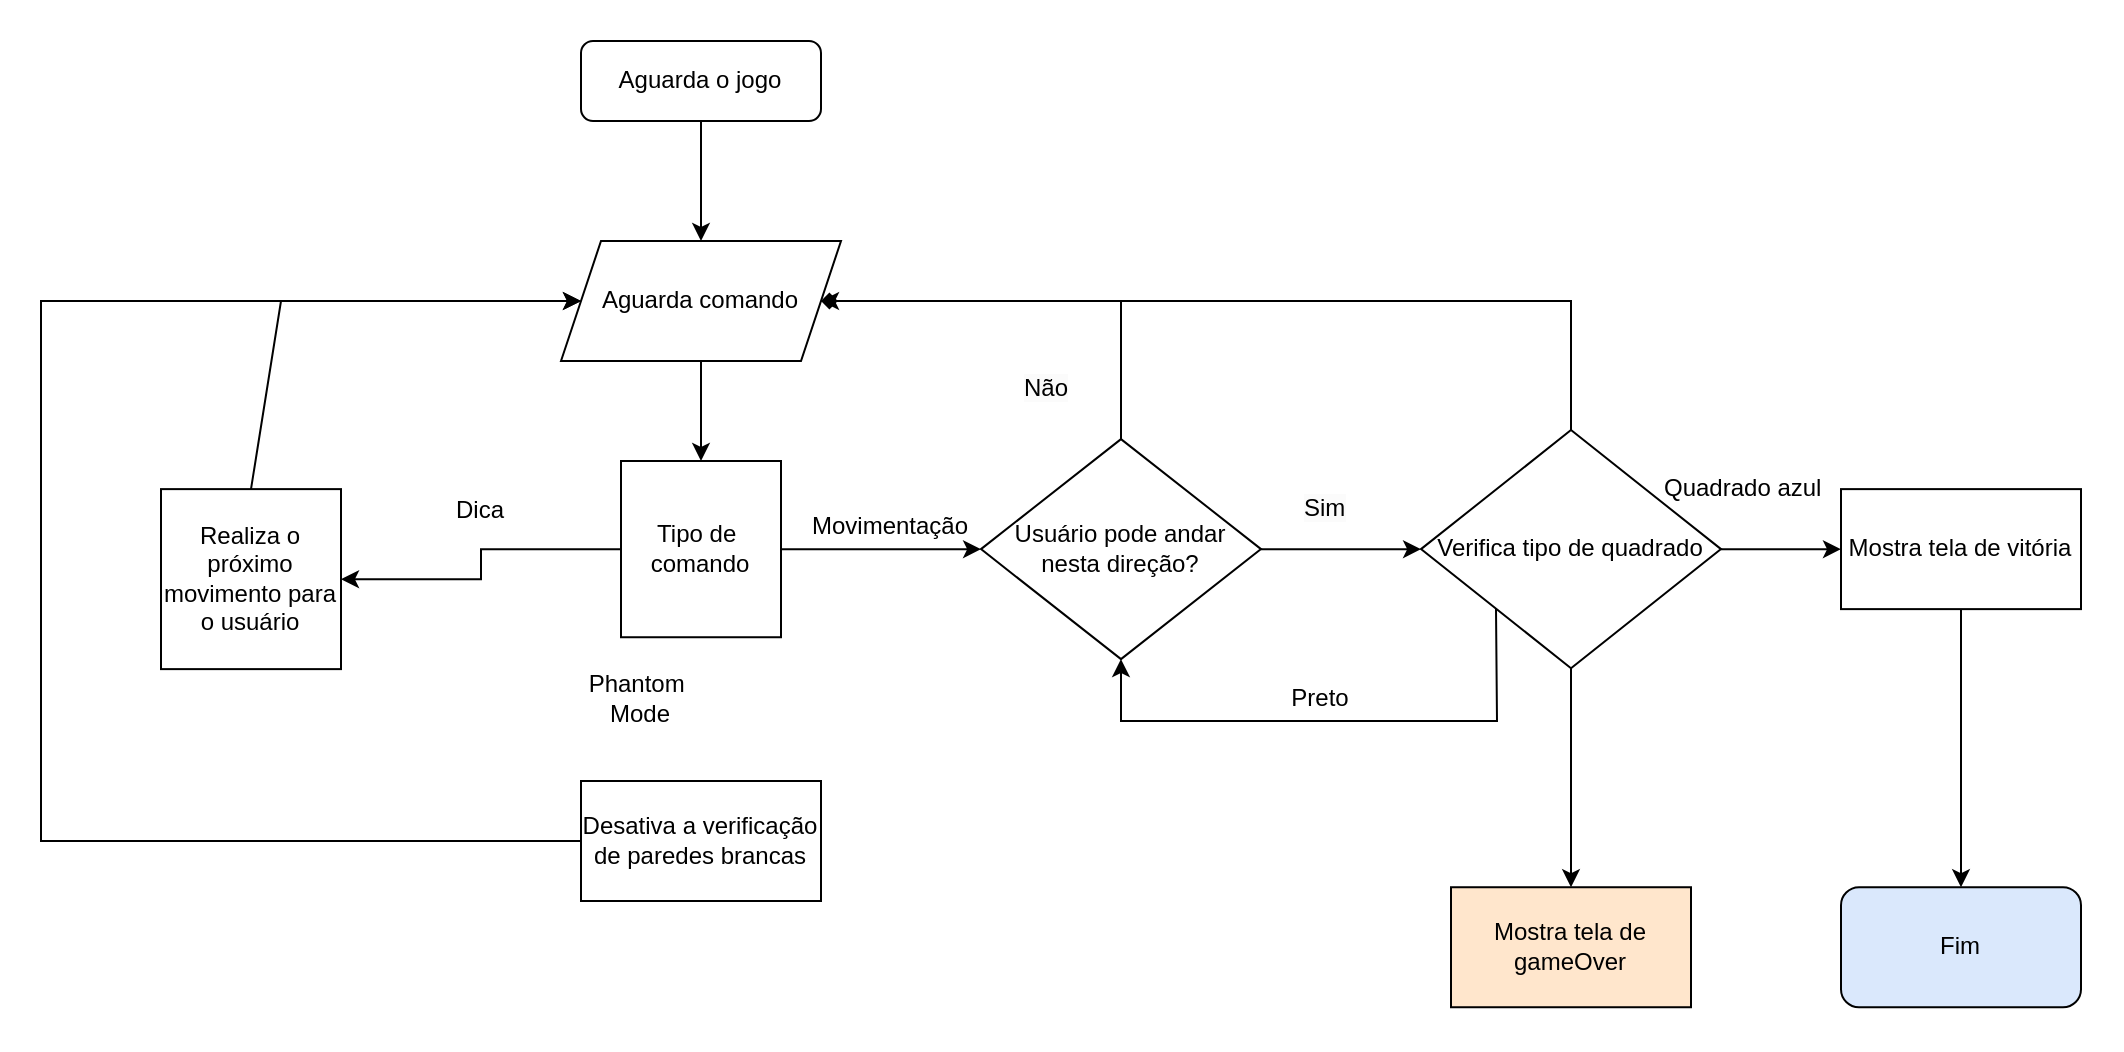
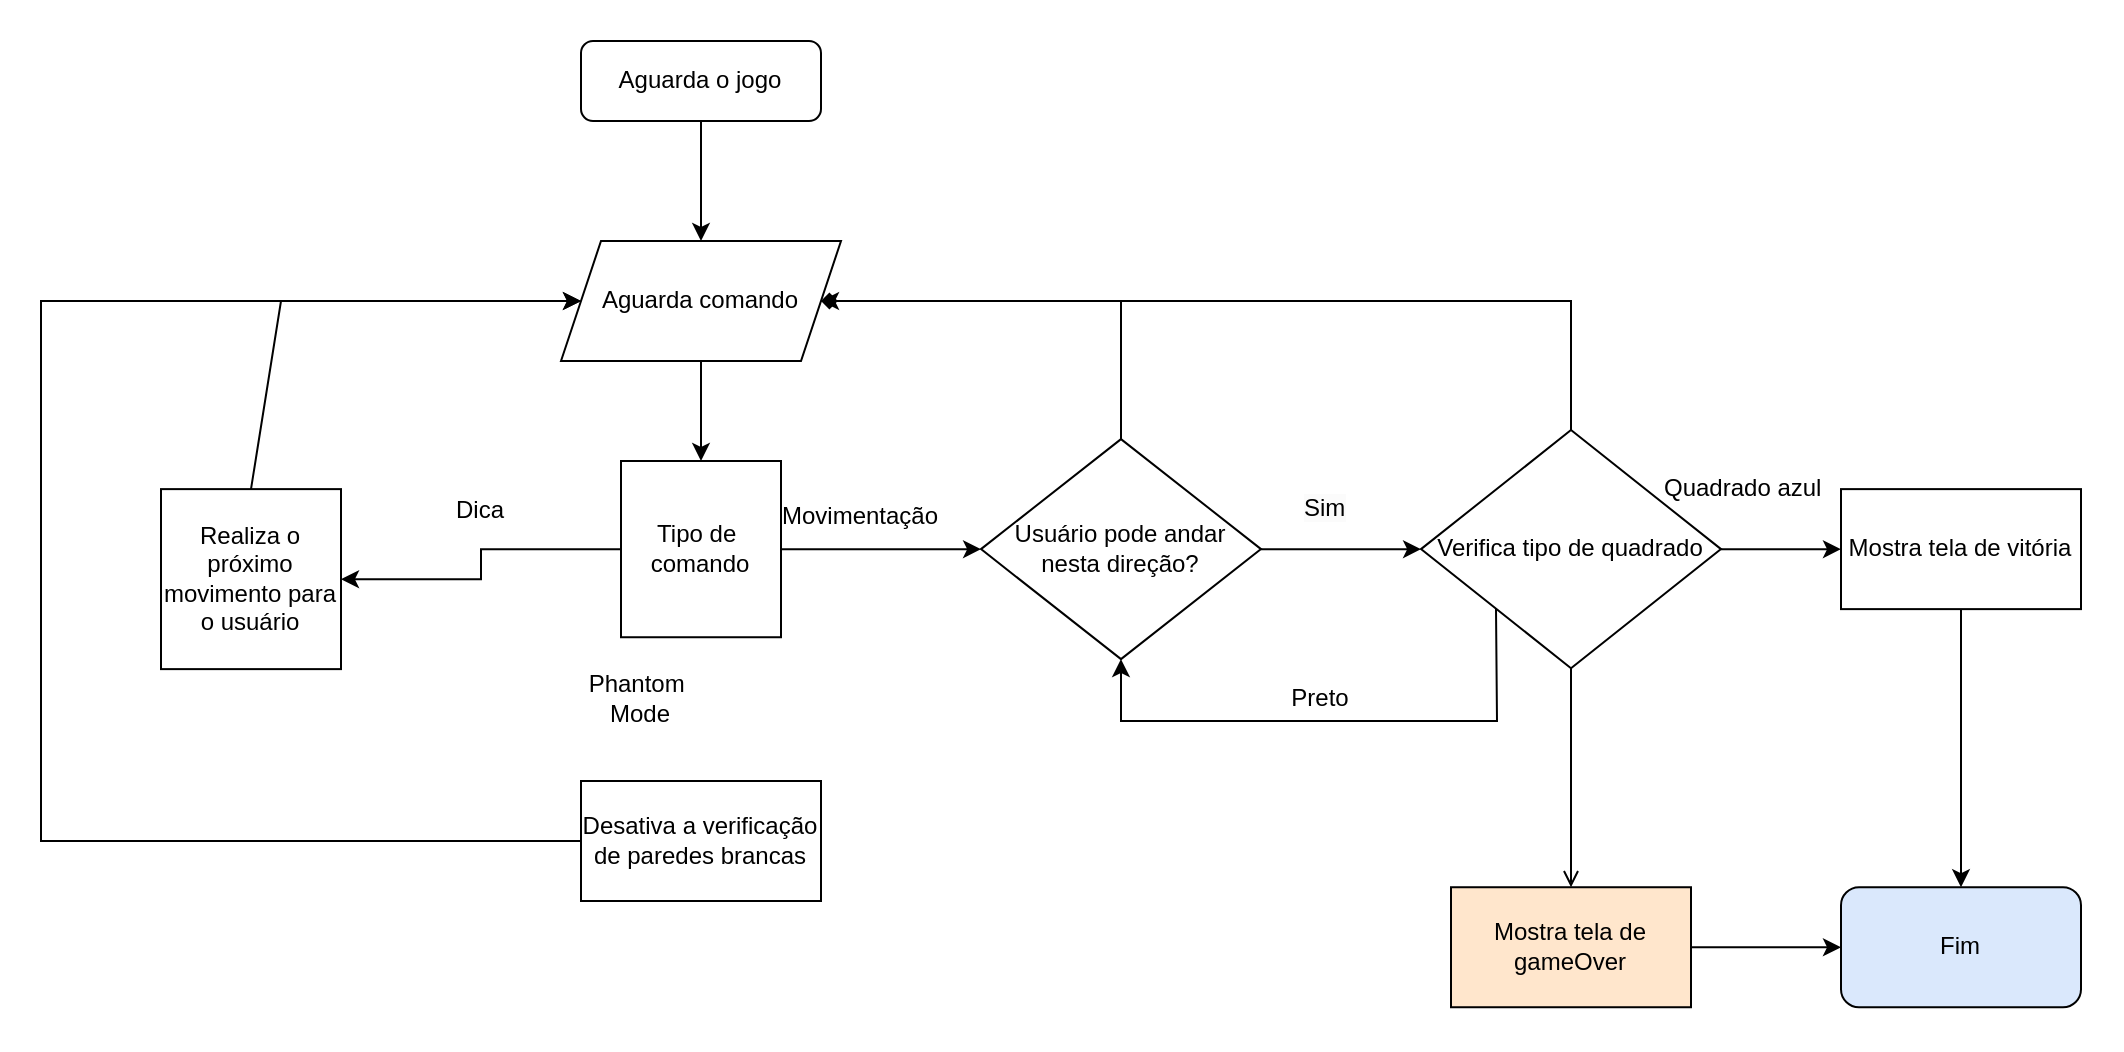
node "Não": removed
node "Movimentação": moved (891, 527) -> (861, 517)
edge "Verifica tipo de quadrado" -> "Mostra tela de gameOver": arrowhead classic -> open
edge "Mostra tela de gameOver" -> "Fim": added
